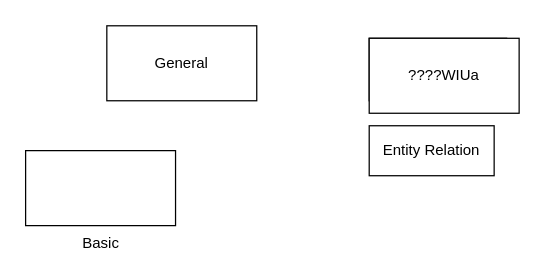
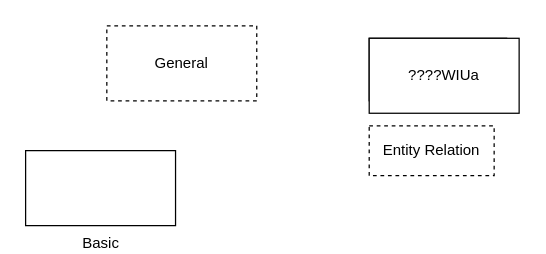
node "General": style solid -> dashed
node "Entity Relation": style solid -> dashed
